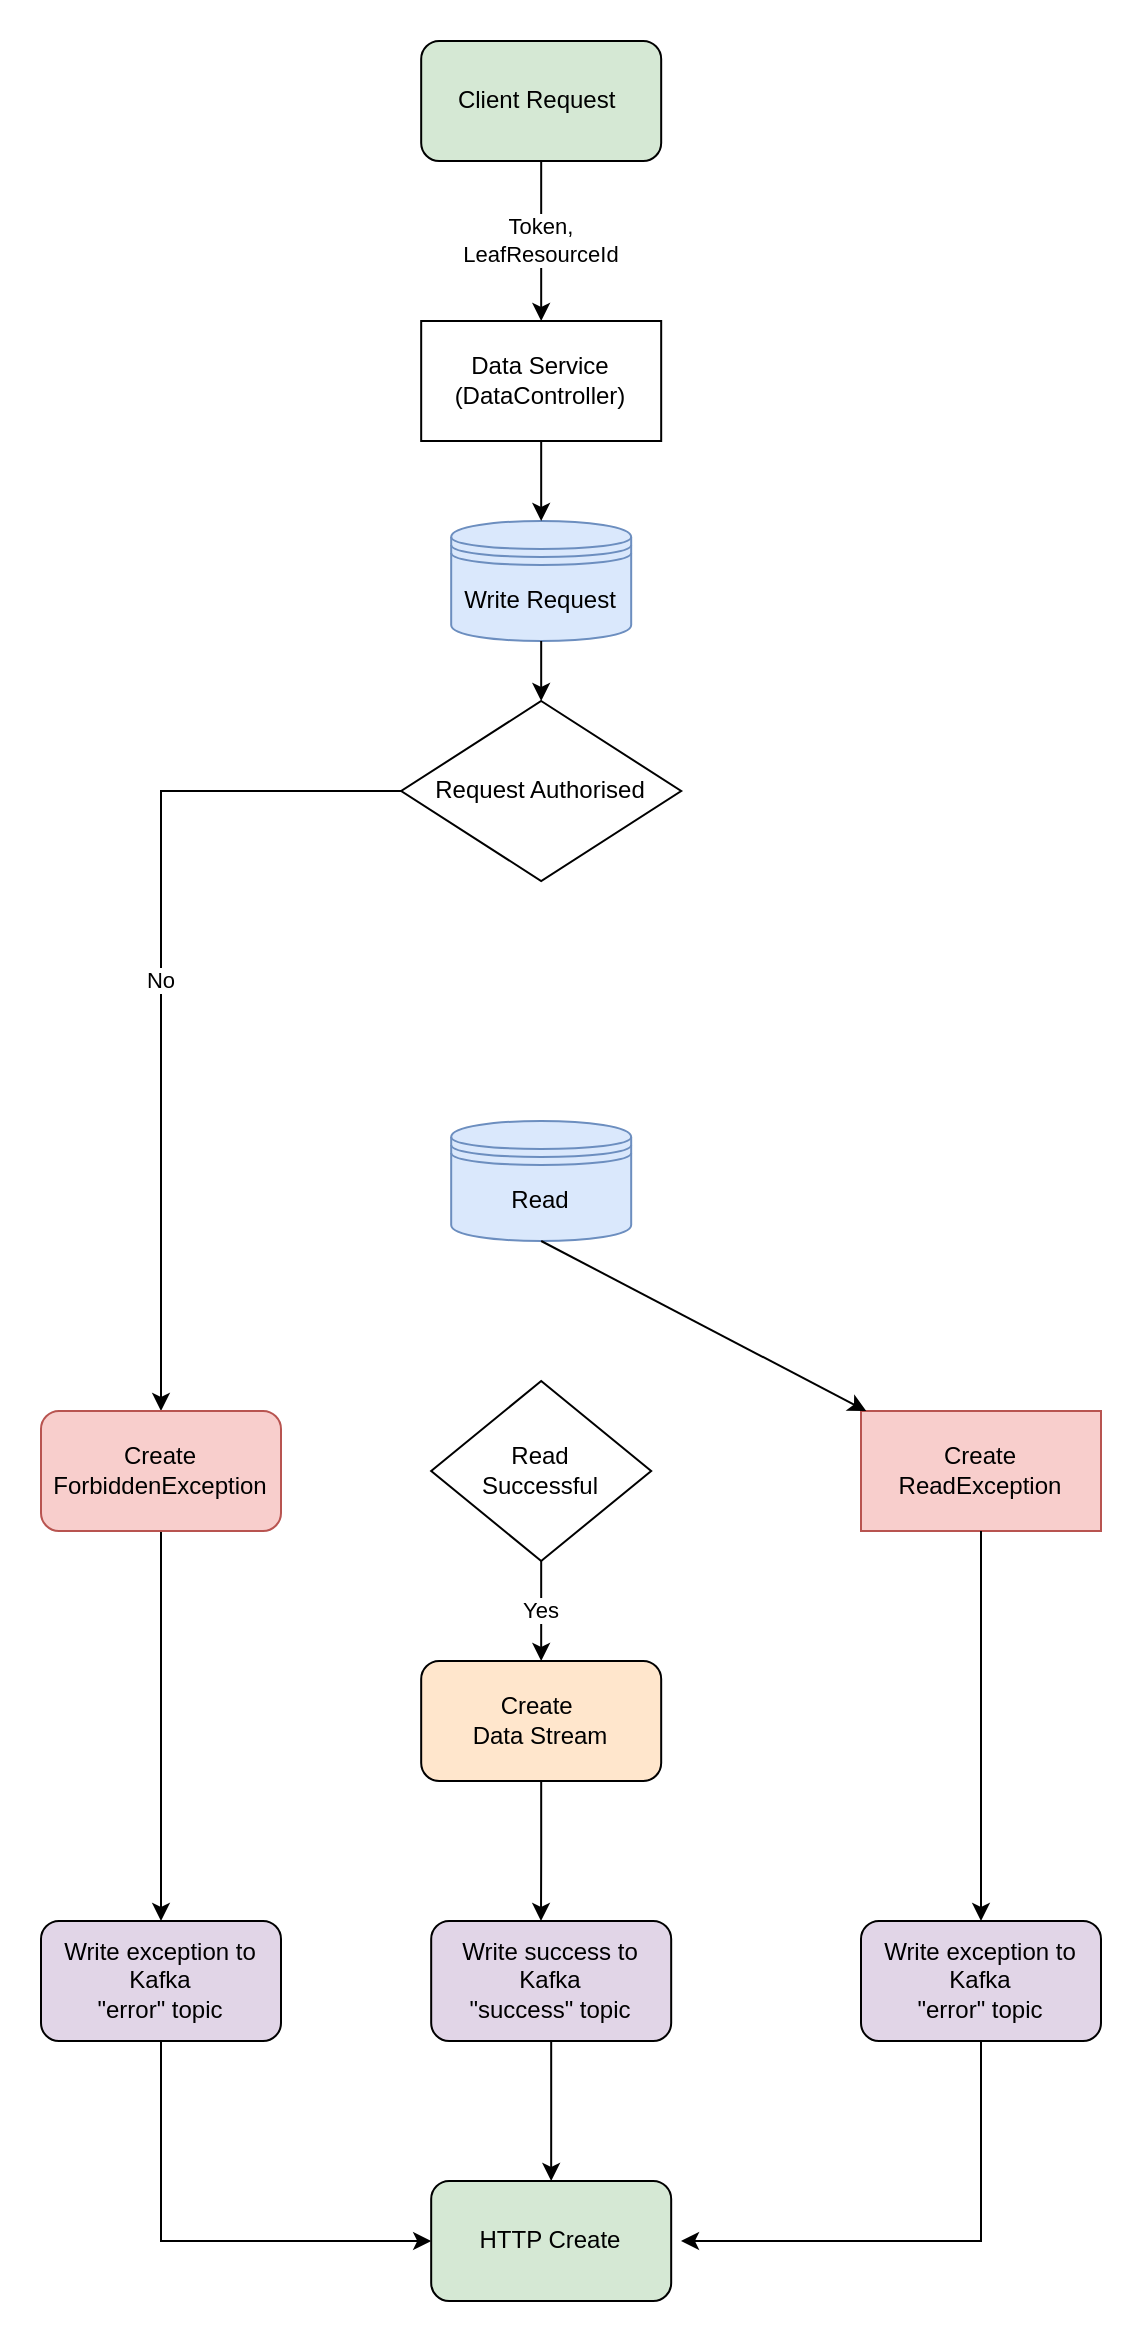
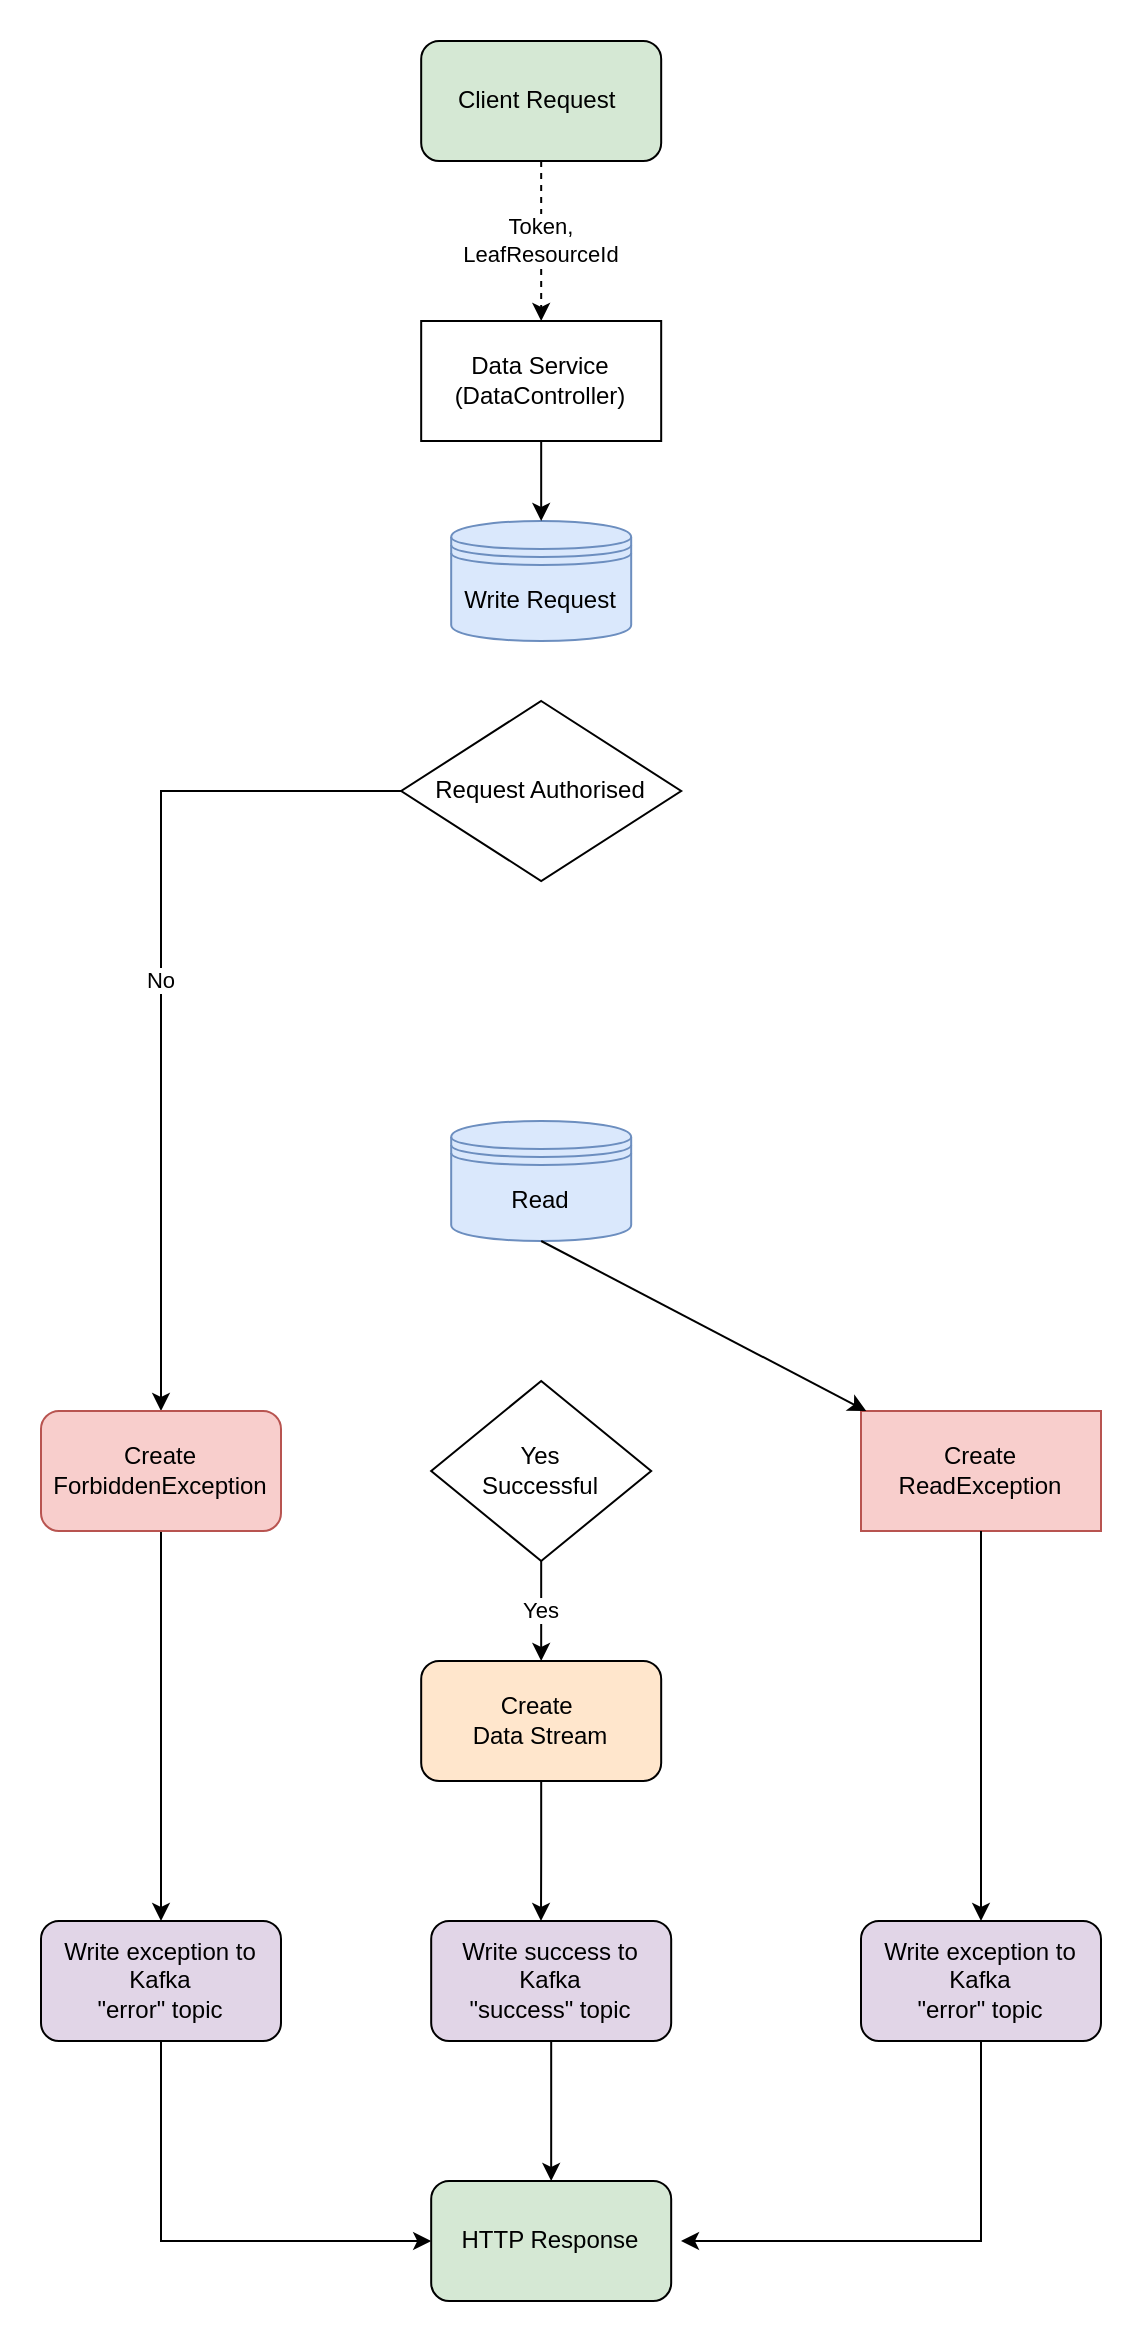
edge "Client Request" -> "Data Service (DataController)": style solid -> dashed
edge "Write Request" -> "Request Authorised": removed
node "Read Successful": label "Read Successful" -> "Yes Successful"
node "HTTP Create": label "HTTP Create" -> "HTTP Response"
